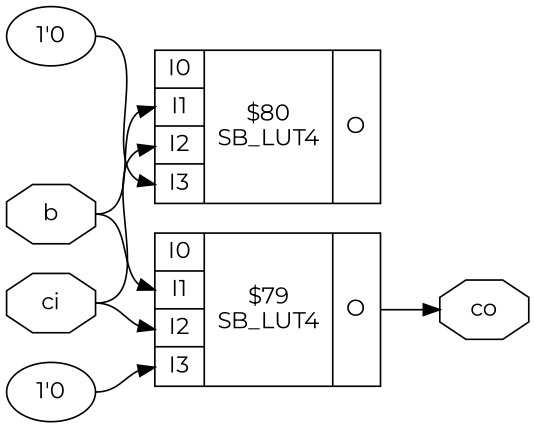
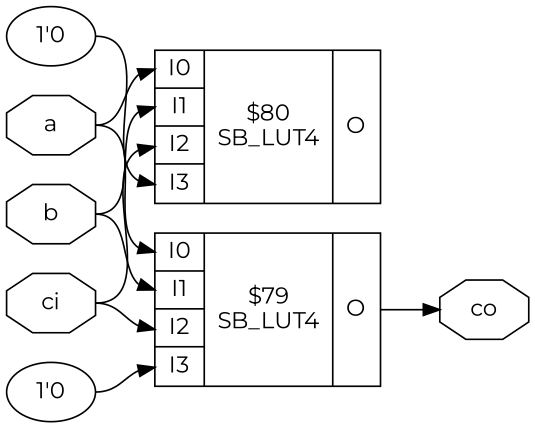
node "a": added
